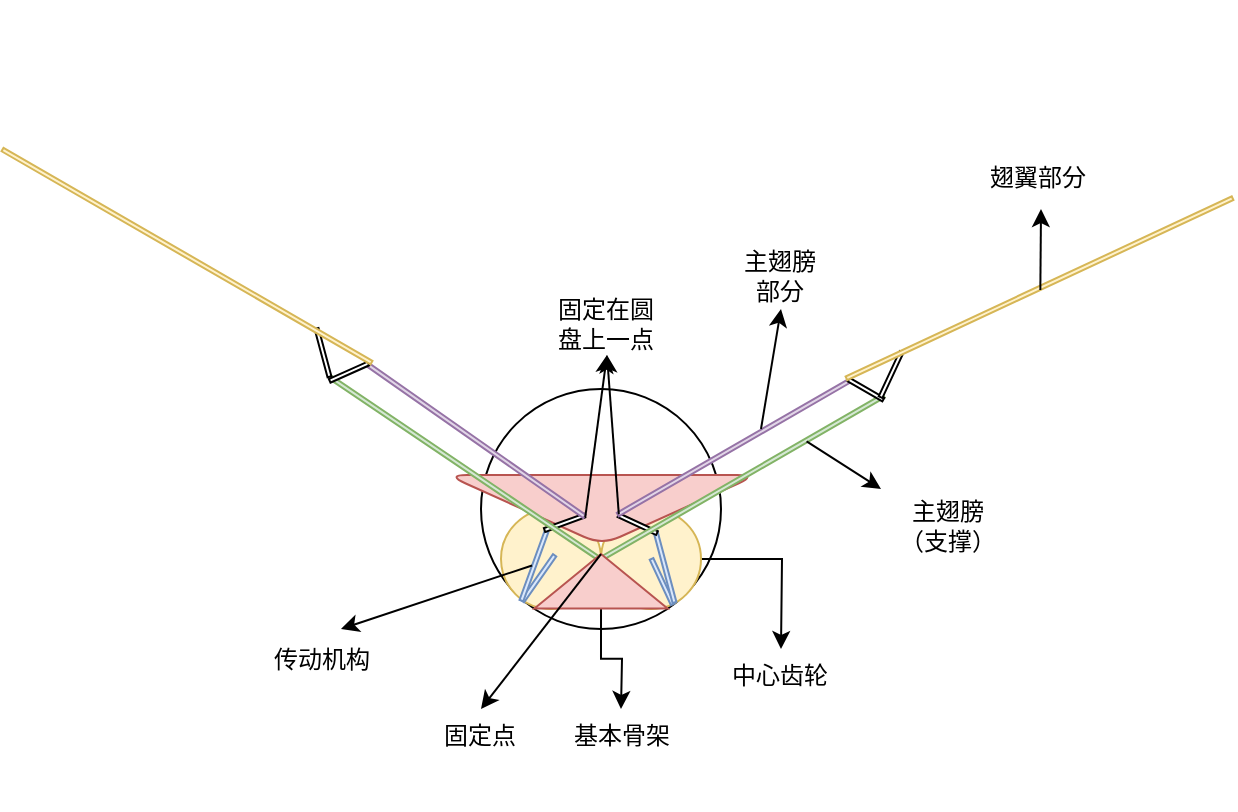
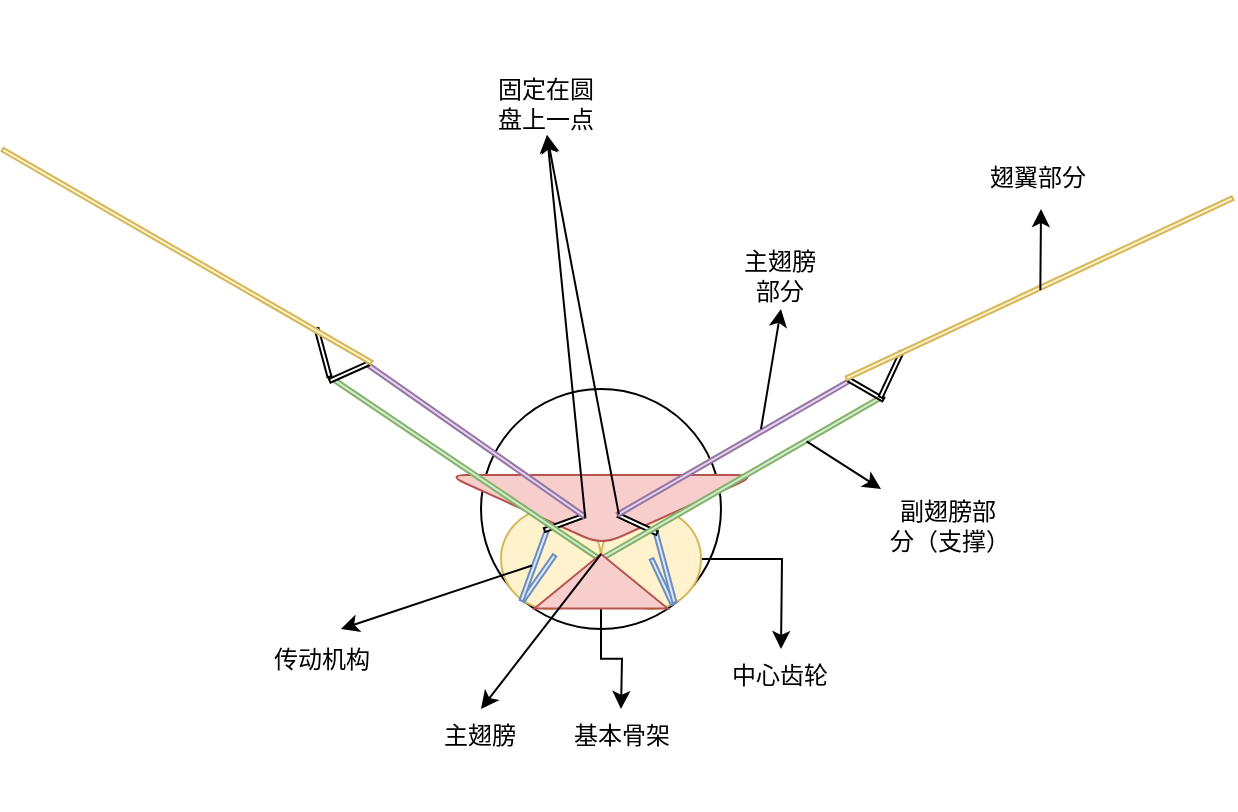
node "固定在圆盘上一点": moved (607, 325) -> (547, 105)
node "主翅膀（支撑）": label "主翅膀（支撑）" -> "副翅膀部分（支撑）"
node "固定点": label "固定点" -> "主翅膀"
